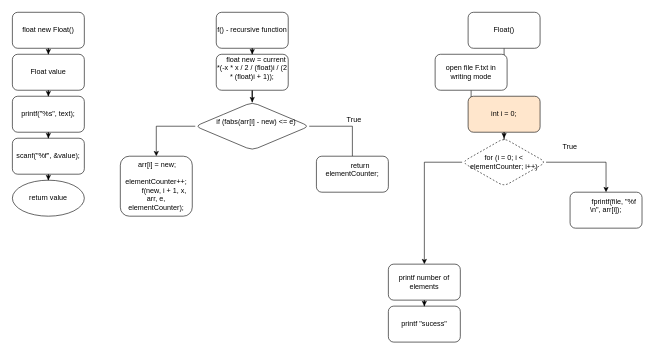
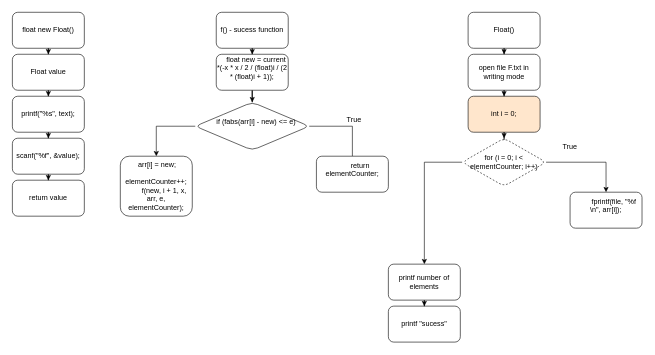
node "f() - recursive function": label "f() - recursive function" -> "f() - sucess function"
node "open file F.txt in writing mode": moved (471, 72) -> (504, 72)
node "return value": shape ellipse -> rounded rectangle
